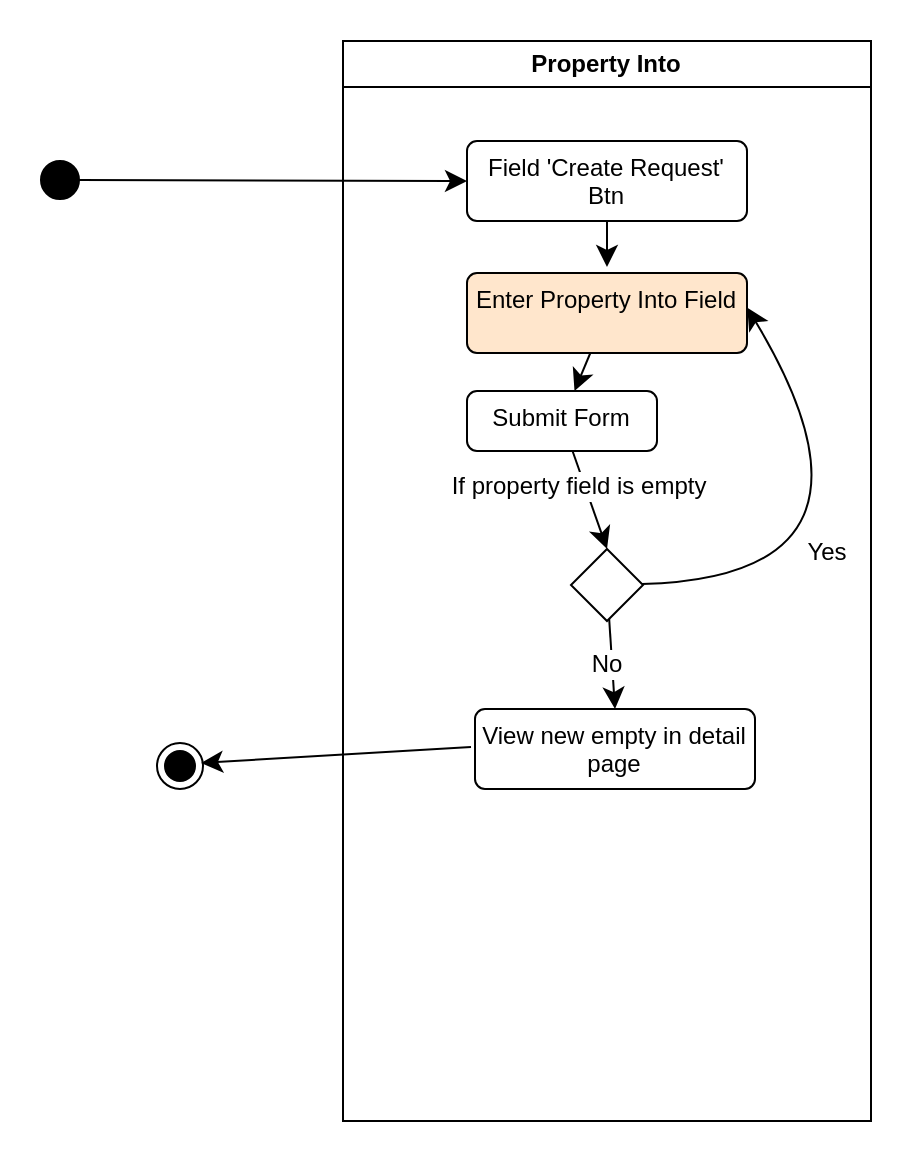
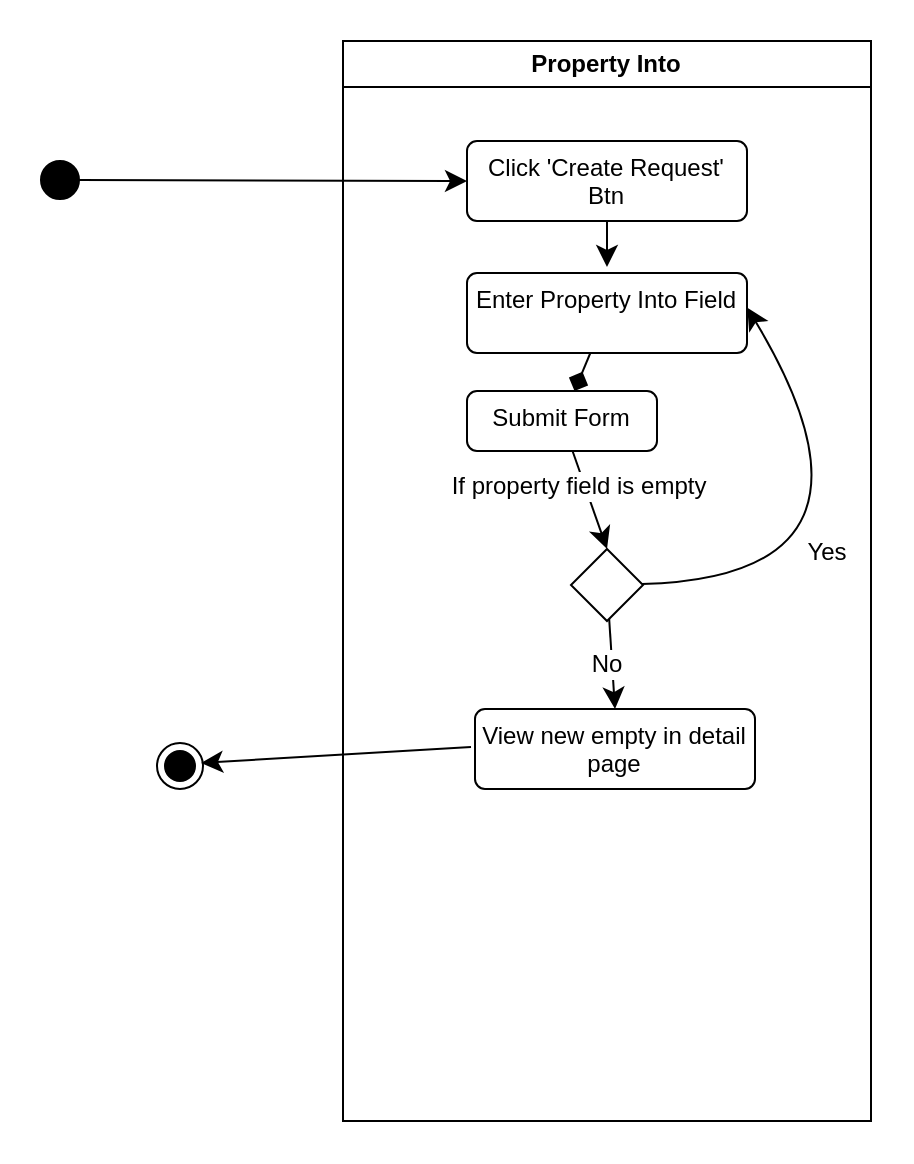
node "Field 'Create Request' Btn": label "Field 'Create Request' Btn" -> "Click 'Create Request' Btn"
node "Enter Property Into Field": fillcolor #ffe6cc -> #ffffff
edge "Enter Property Into Field" -> "Submit Form": arrowhead classic -> diamond
